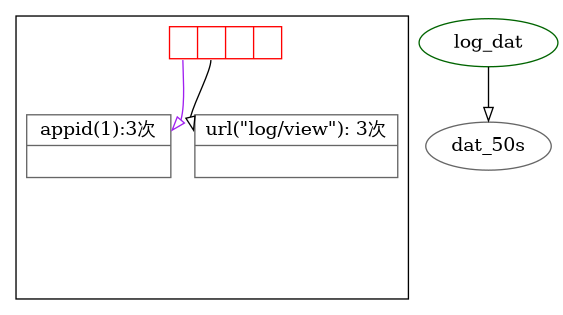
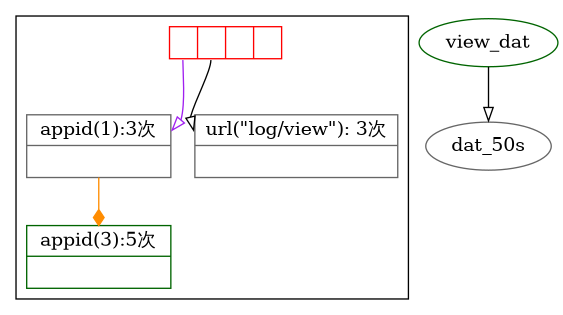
node "log_dat": label "log_dat" -> "view_dat"
node "appid(3):5次": added
